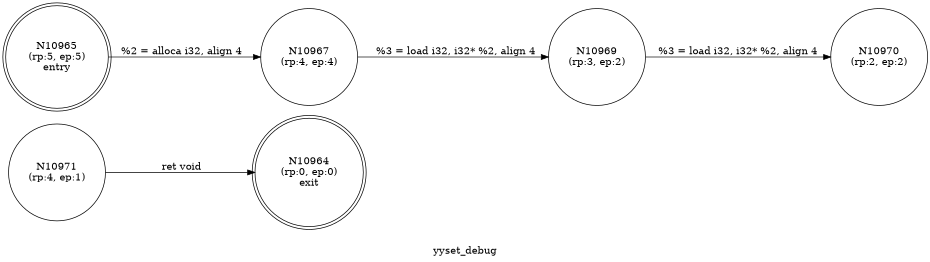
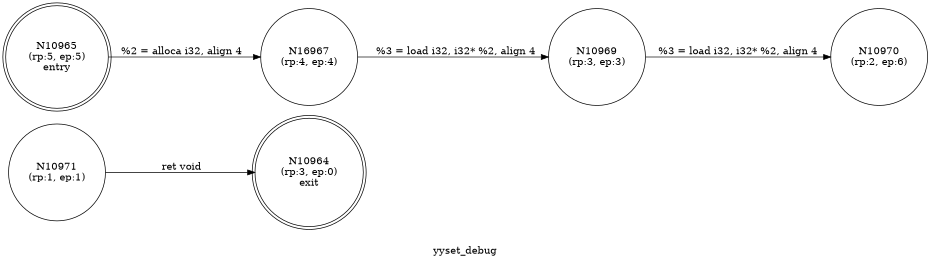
node "N10967 (rp:4, ep:4)": label "N10967 (rp:4, ep:4)" -> "N16967 (rp:4, ep:4)"
node "N10969 (rp:3, ep:2)": label "N10969 (rp:3, ep:2)" -> "N10969 (rp:3, ep:3)"
node "N10970 (rp:2, ep:2)": label "N10970 (rp:2, ep:2)" -> "N10970 (rp:2, ep:6)"
node "N10971 (rp:4, ep:1)": label "N10971 (rp:4, ep:1)" -> "N10971 (rp:1, ep:1)"
node "N10964 (rp:0, ep:0) exit": label "N10964 (rp:0, ep:0) exit" -> "N10964 (rp:3, ep:0) exit"
